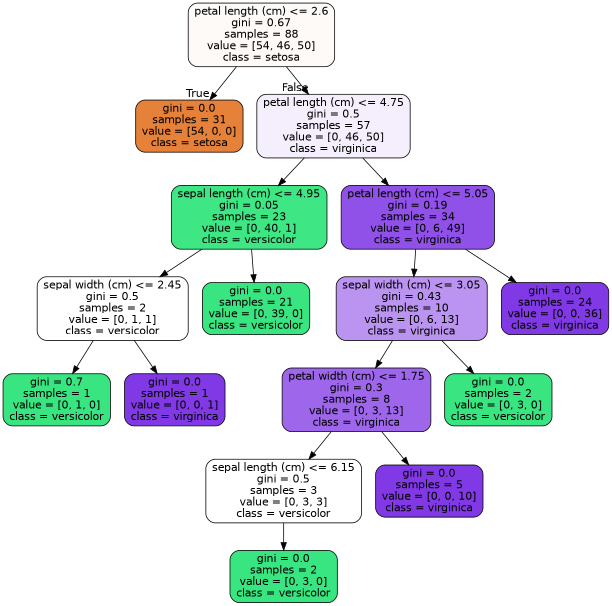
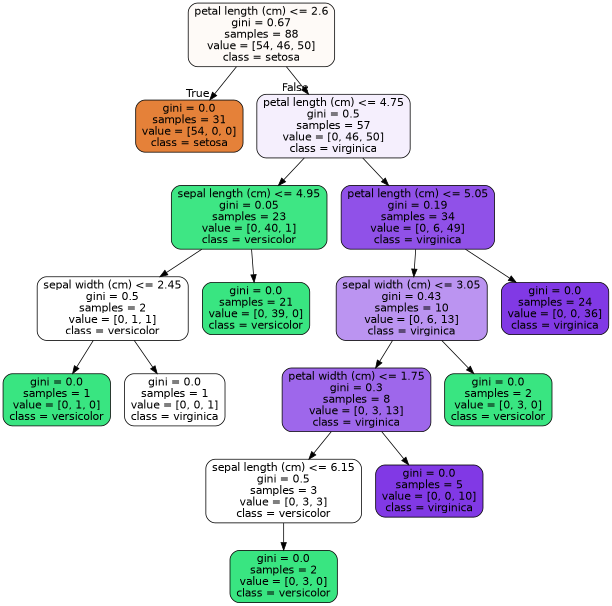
node "gini = 0.7 samples = 1 value = [0, 1, 0] class = versicolor": label "gini = 0.7 samples = 1 value = [0, 1, 0] class = versicolor" -> "gini = 0.0 samples = 1 value = [0, 1, 0] class = versicolor"
node "gini = 0.0 samples = 1 value = [0, 0, 1] class = virginica": fillcolor #8139e5 -> #ffffff
